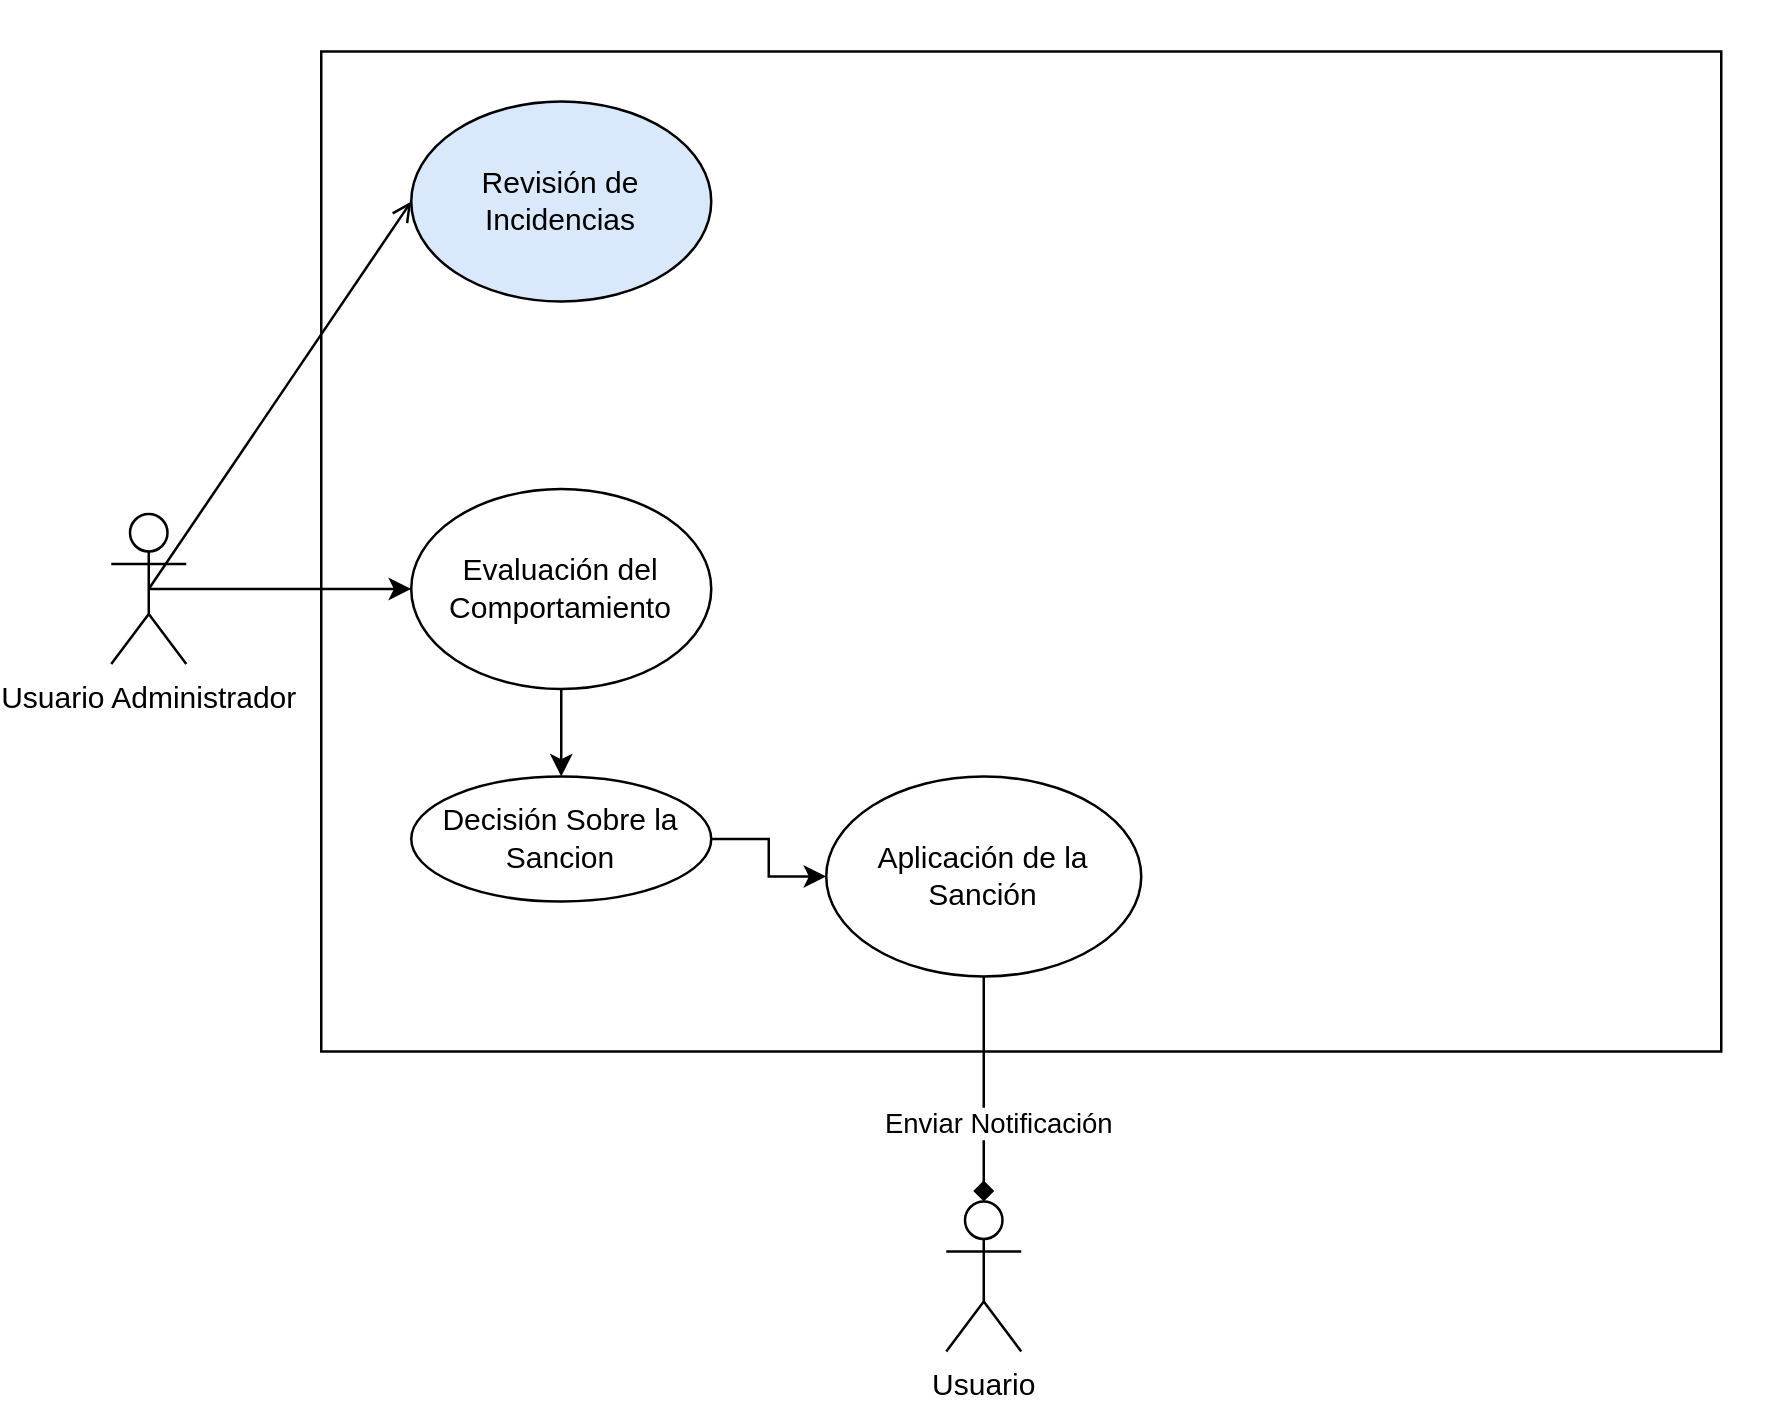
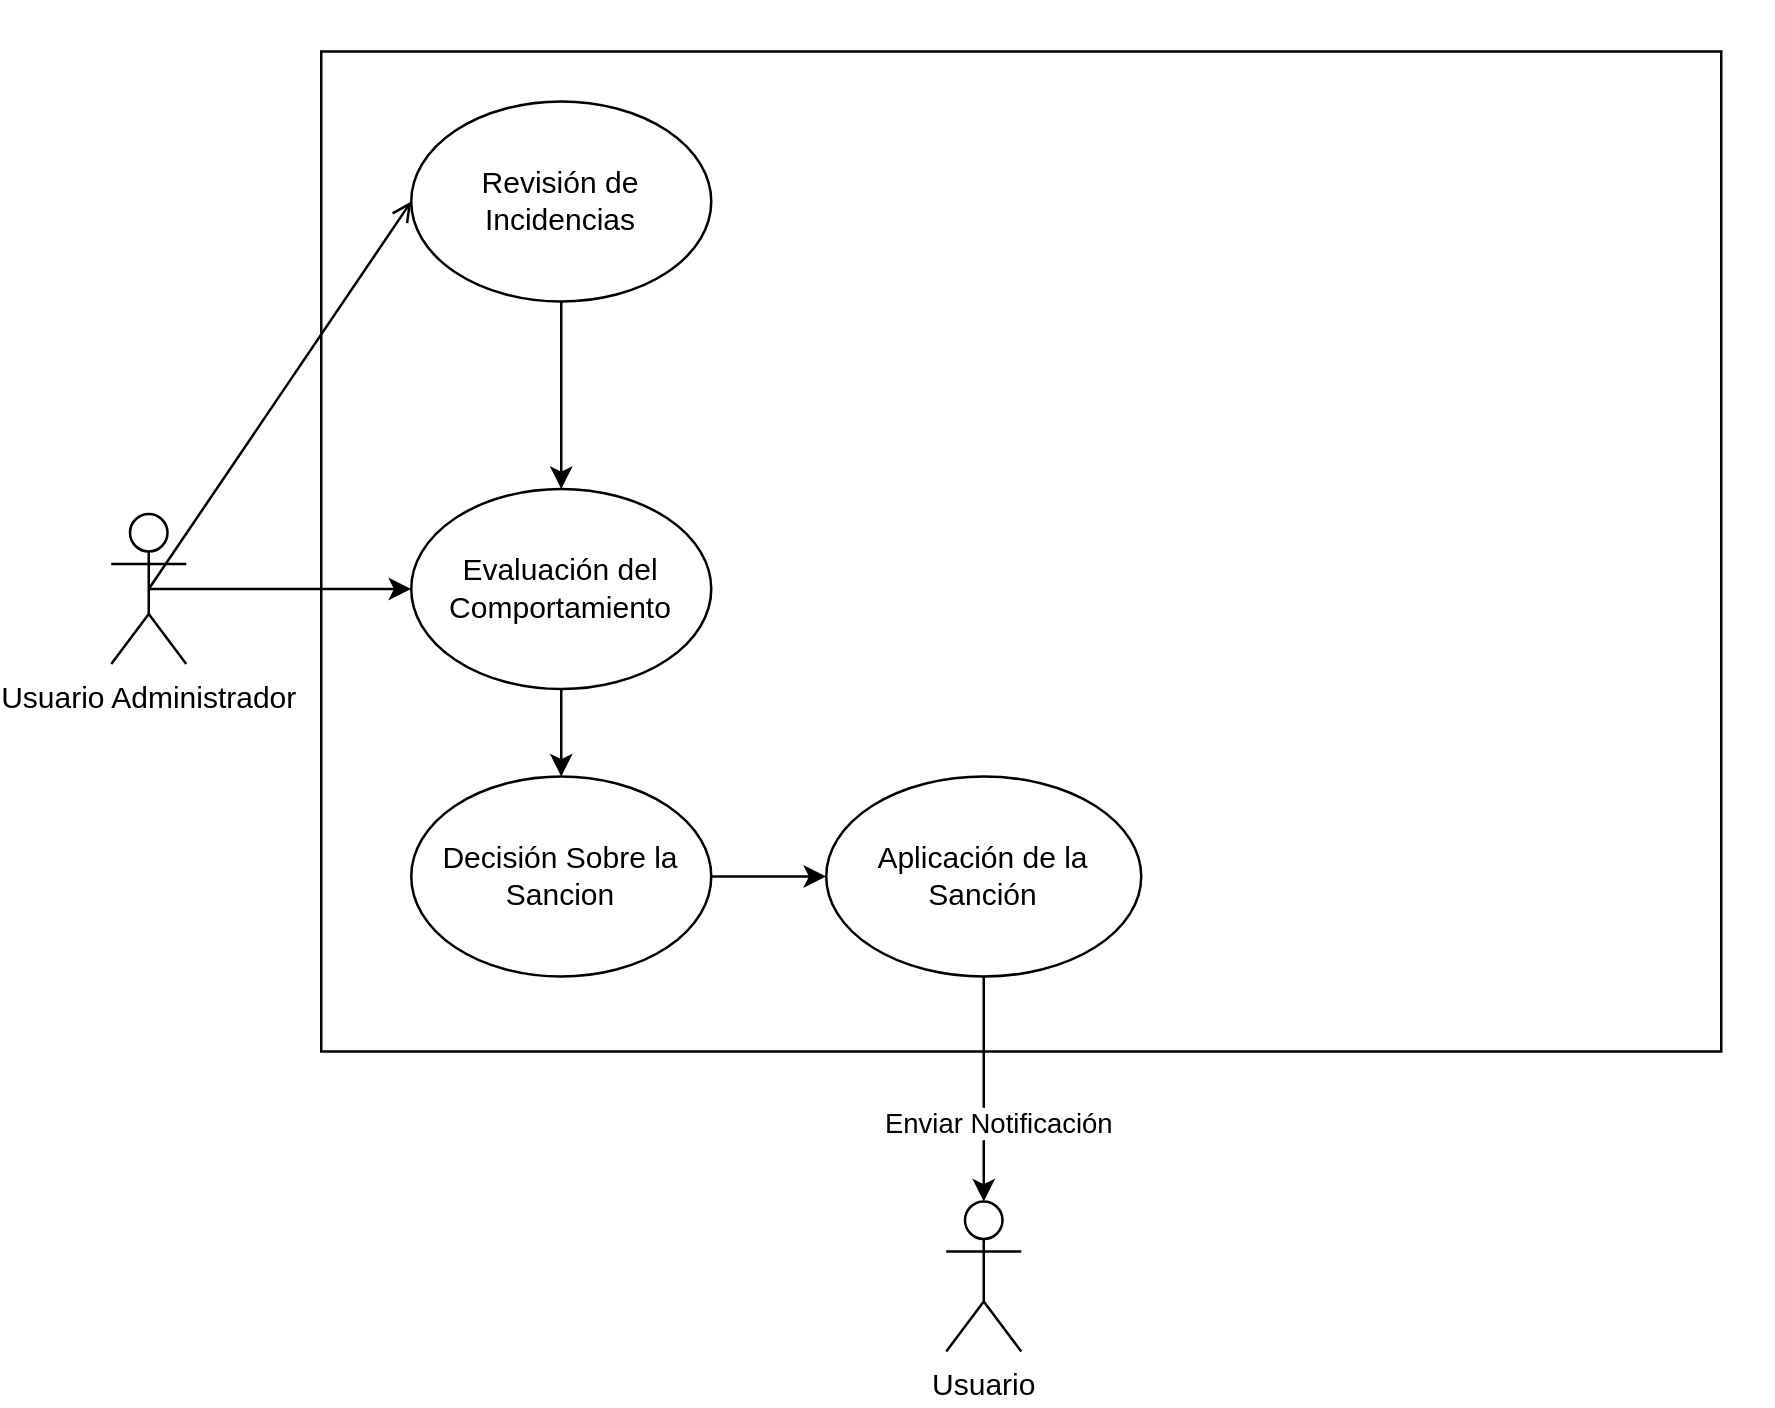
node "Revisión de Incidencias": fillcolor #dae8fc -> #ffffff
edge "Revisión de Incidencias" -> "Evaluación del Comportamiento": added
node "Decisión Sobre la Sancion": size 300x125 -> 300x200
edge "Aplicación de la Sanción" -> "Usuario": arrowhead diamond -> classic
